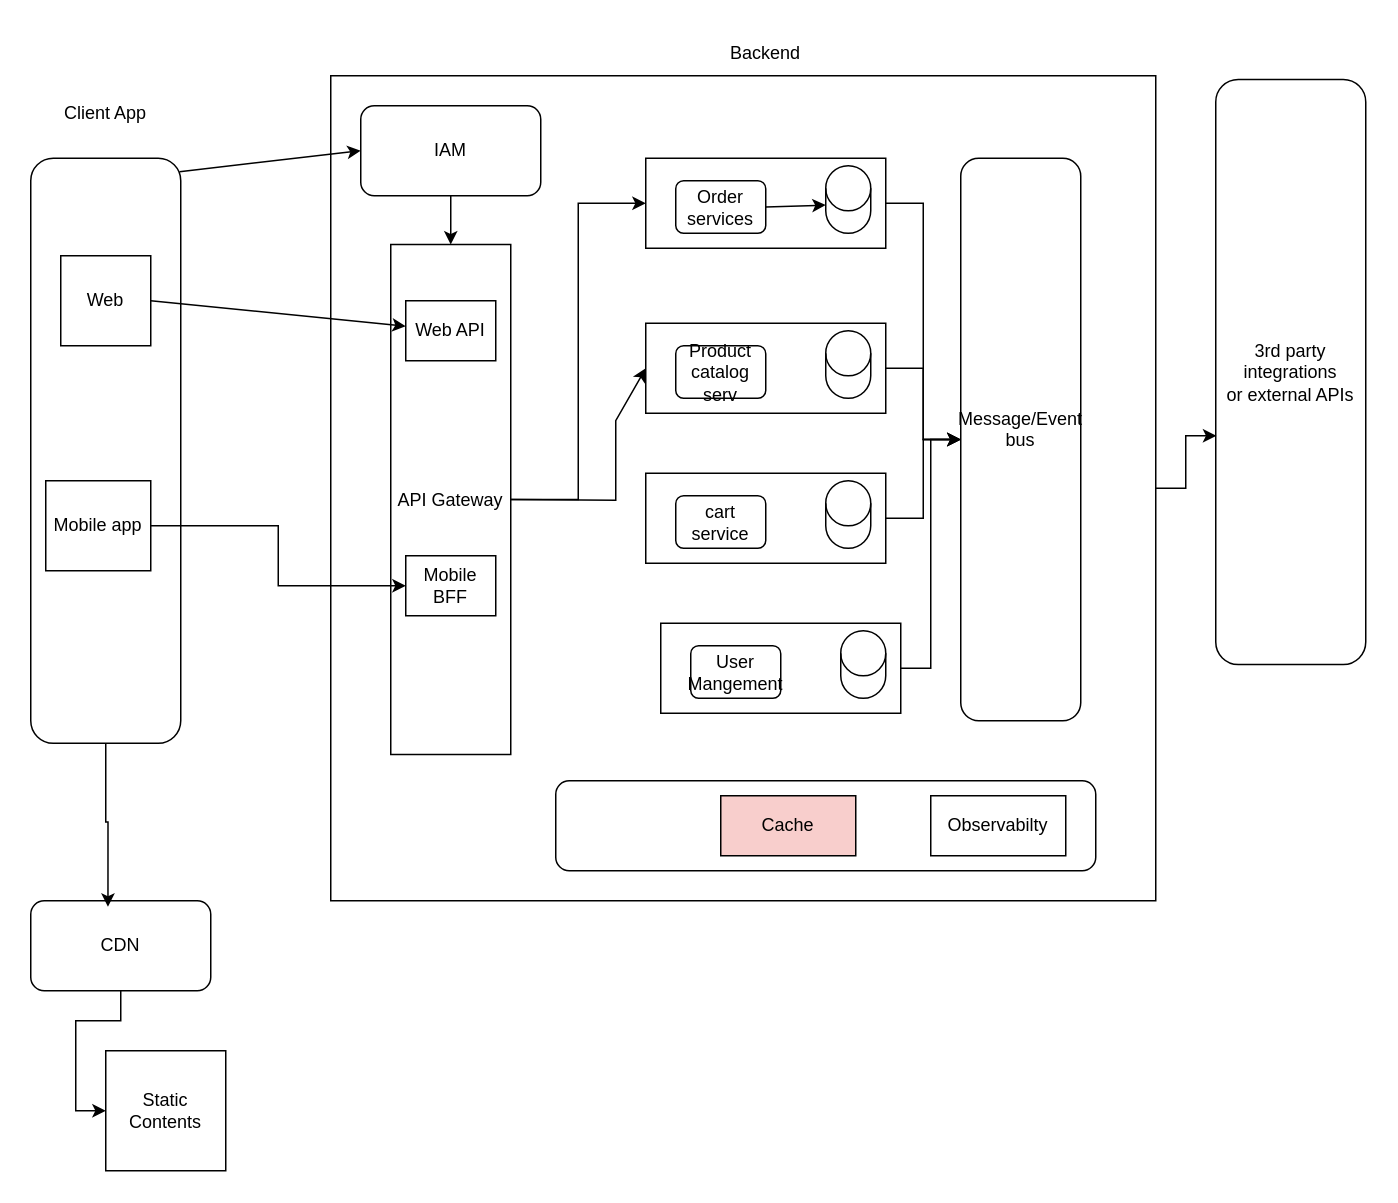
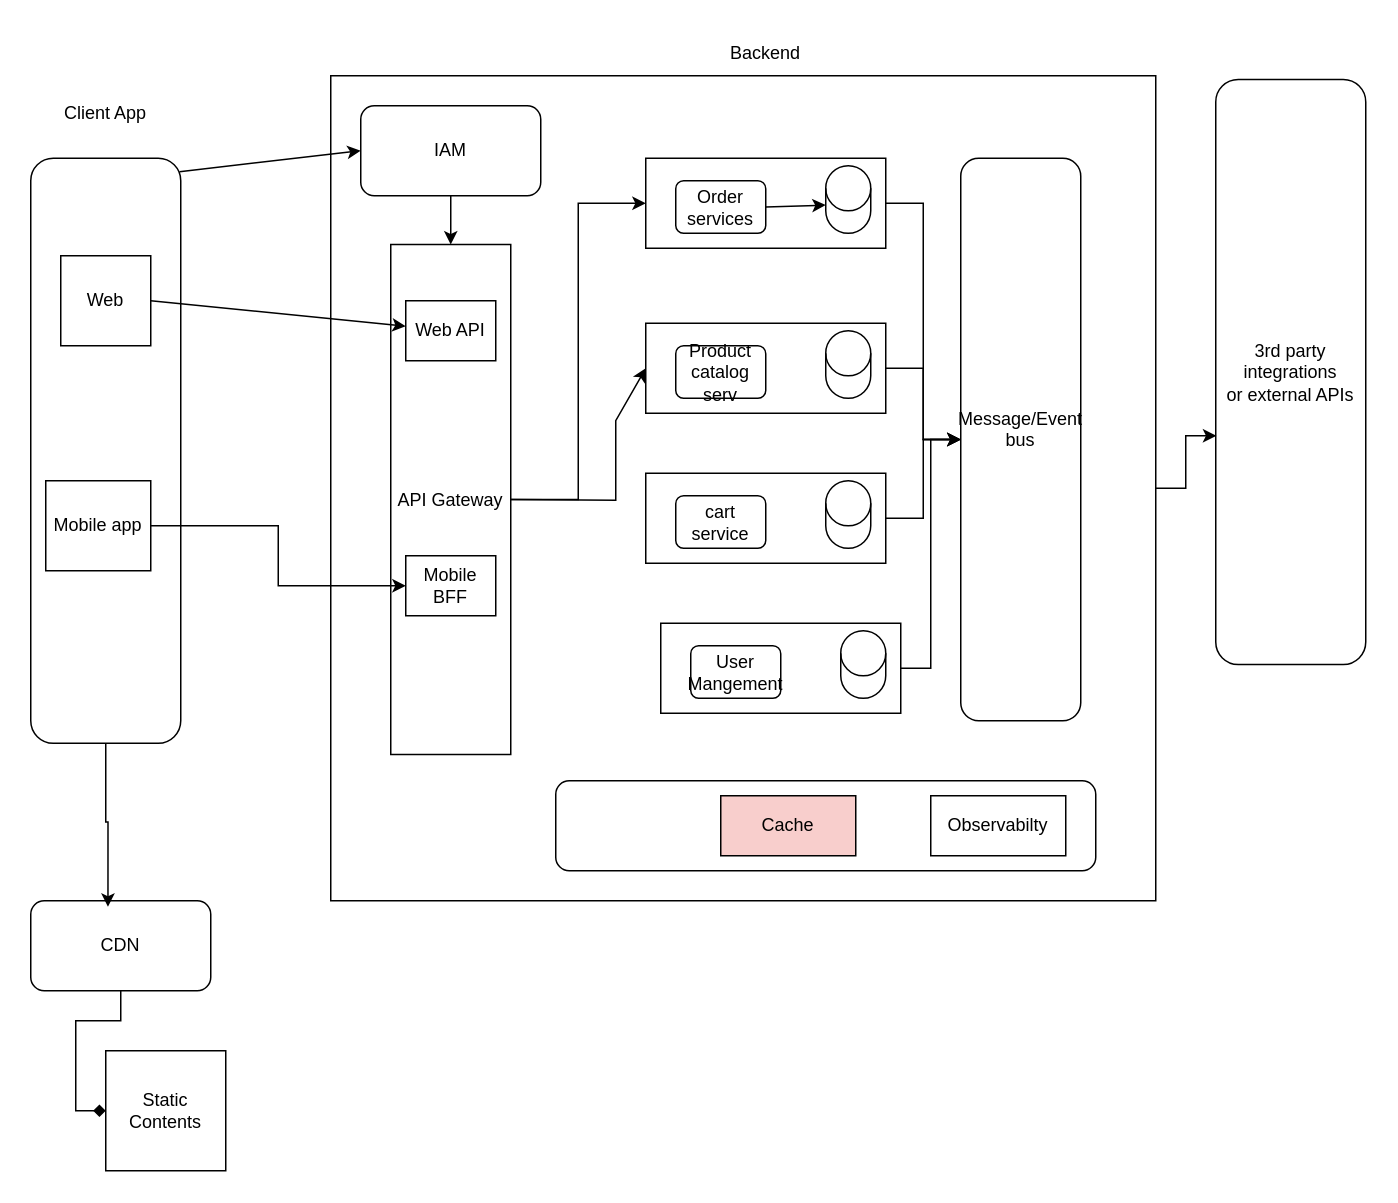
edge "CDN" -> "Static Contents": arrowhead classic -> diamond
